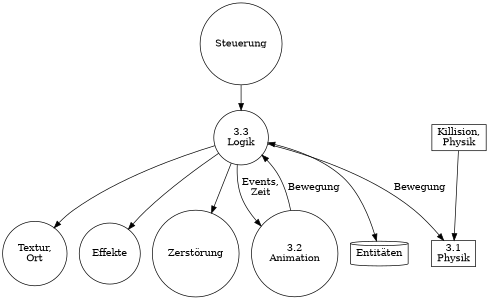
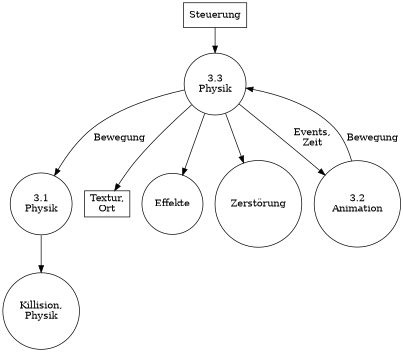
node "Steuerung": shape circle -> box
node "3.3 Logik": label "3.3 Logik" -> "3.3 Physik"
node "Killision, Physik": shape box -> circle
edge "Killision, Physik" -> "3.1 Physik": reversed
node "Textur, Ort": shape circle -> box
node "Entitäten": removed
node "3.1 Physik": shape box -> circle
